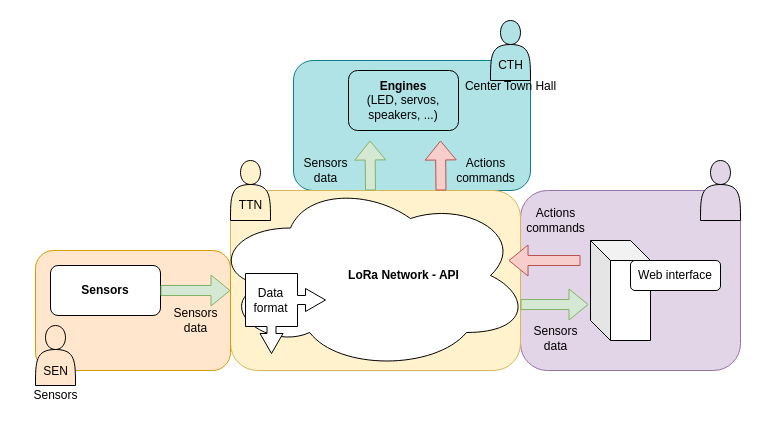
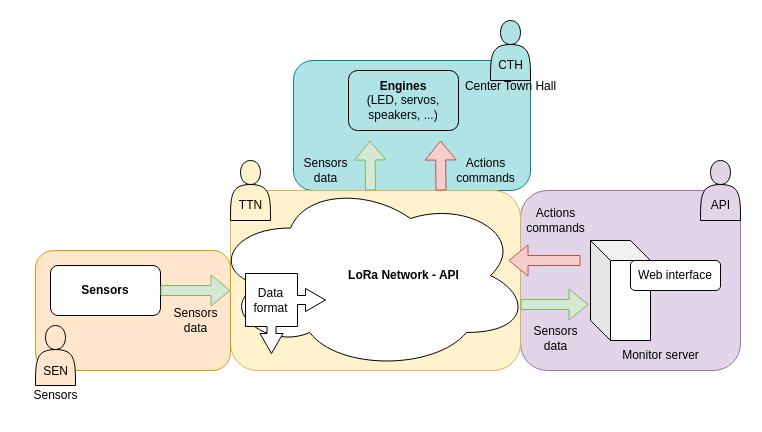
node "API": added
node "Monitor server": added
